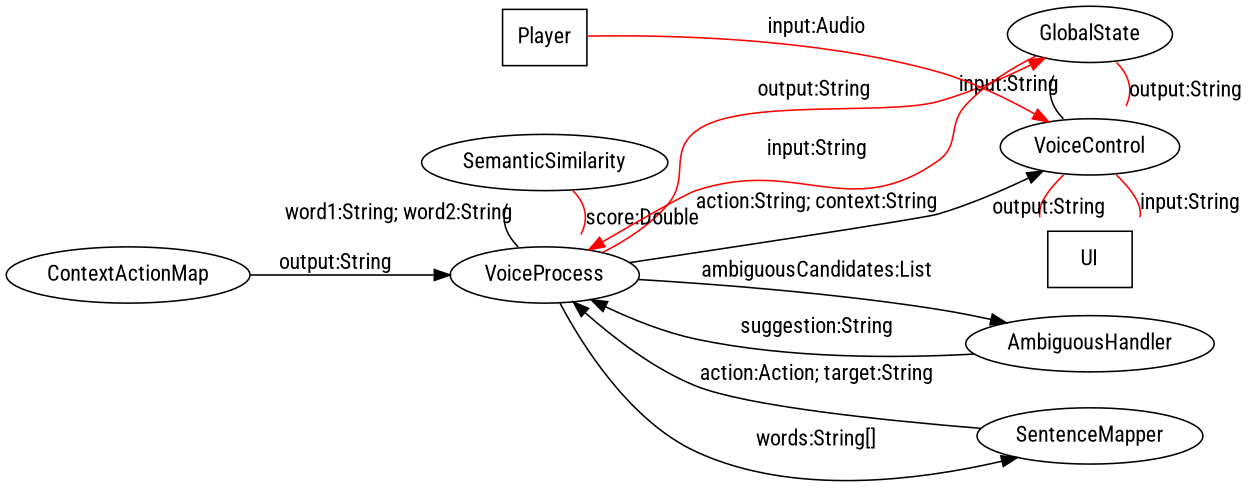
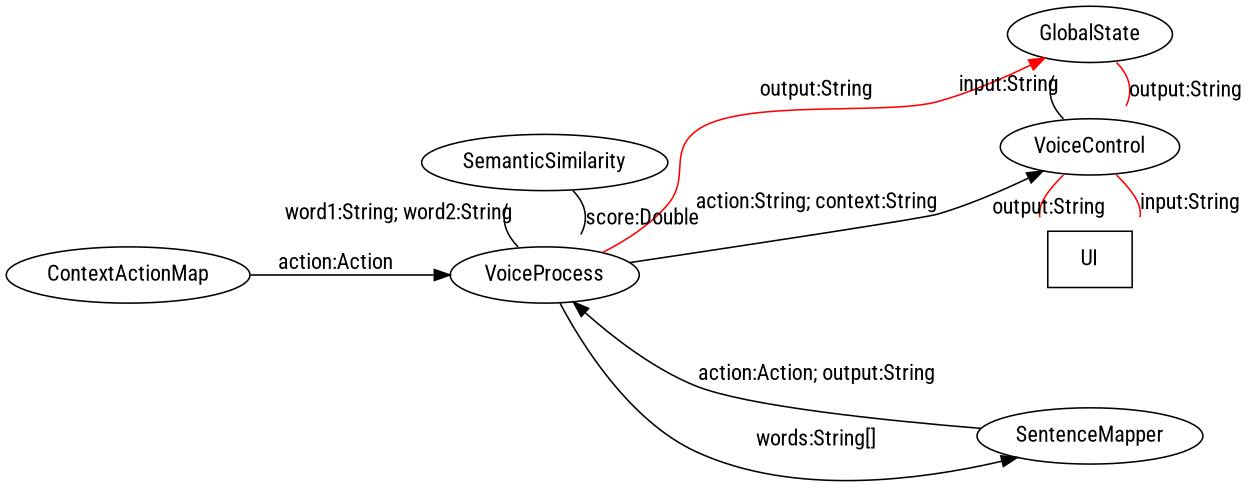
node "Player": removed
edge "VoiceProcess" -> "GlobalState": label "output:String " -> "output:String"
edge "GlobalState" -> "VoiceProcess": removed, label "input:String"
edge "SemanticSimilarity" -> "VoiceProcess": color red -> black
edge "ContextActionMap" -> "VoiceProcess": label "output:String" -> "action:Action"
node "AmbiguousHandler": removed
edge "SentenceMapper" -> "VoiceProcess": label "action:Action; target:String" -> "action:Action; output:String"
